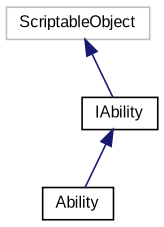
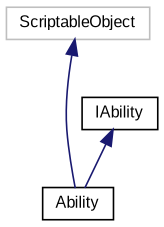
edge "IAbility" -> "ScriptableObject": now "Ability" -> "ScriptableObject"
